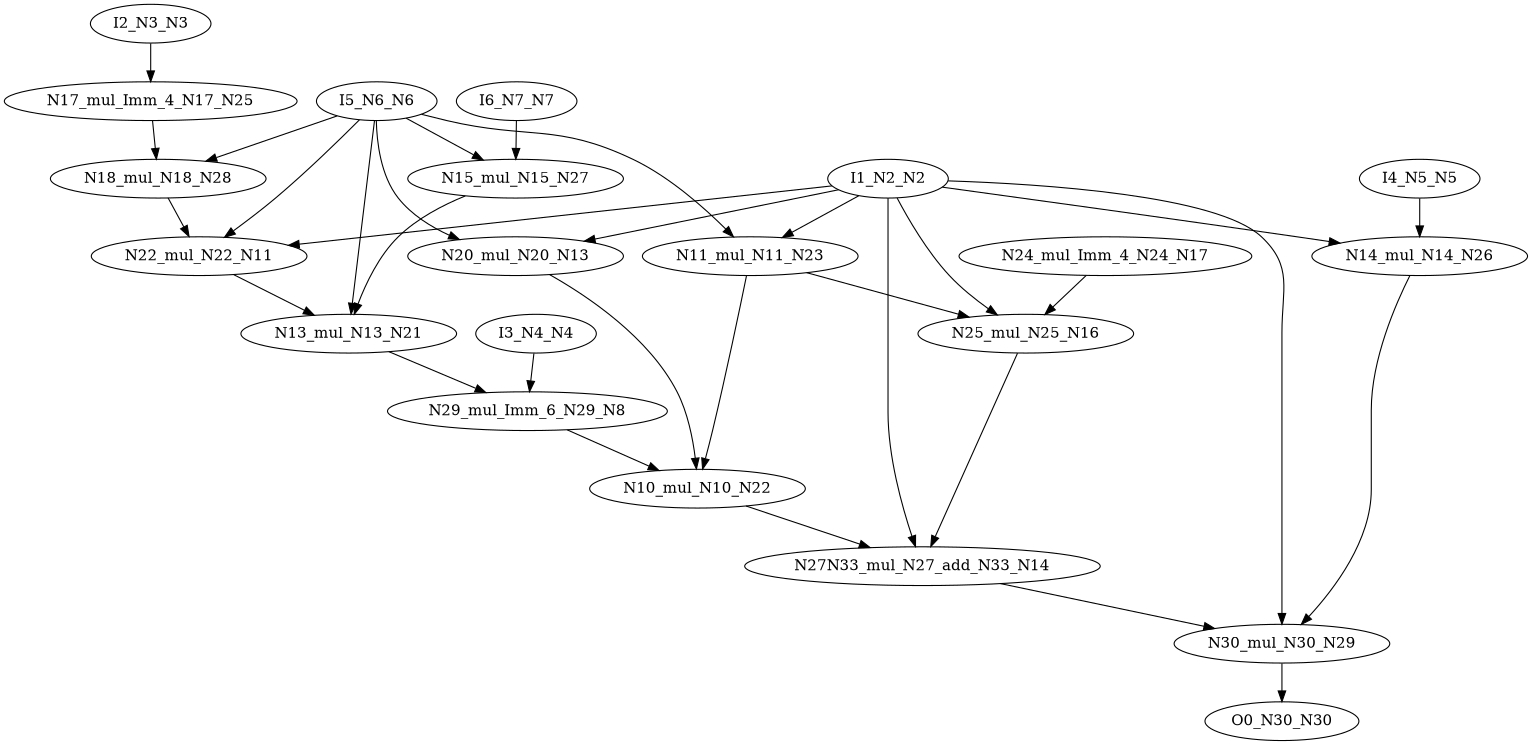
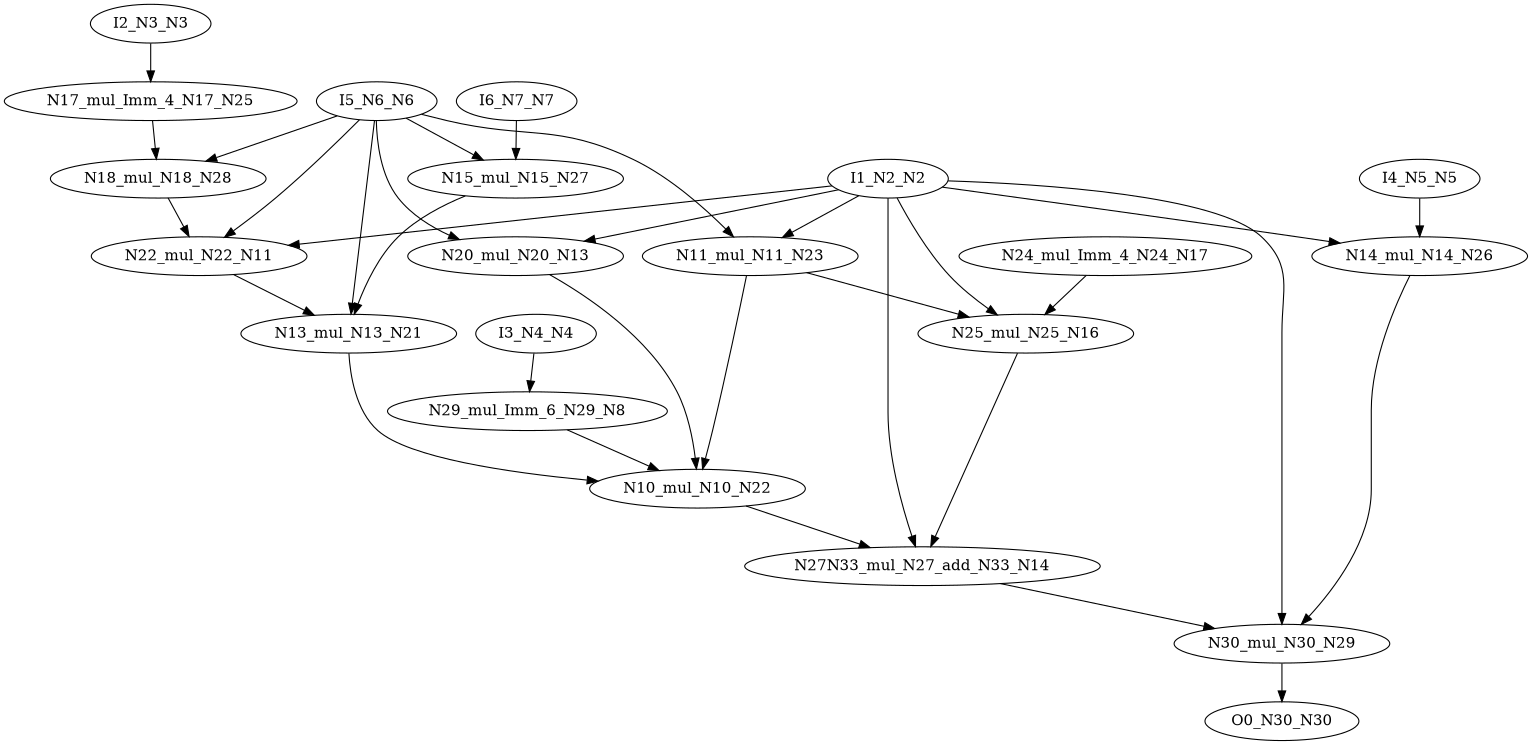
edge "N13_mul_N13_N21" -> "N29_mul_Imm_6_N29_N8": now "N13_mul_N13_N21" -> "N10_mul_N10_N22"
